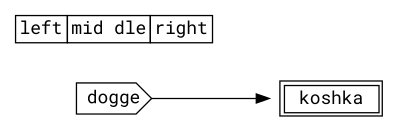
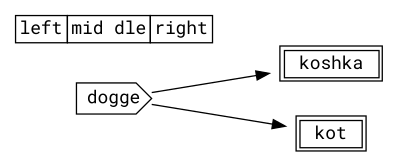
node "kot": added
